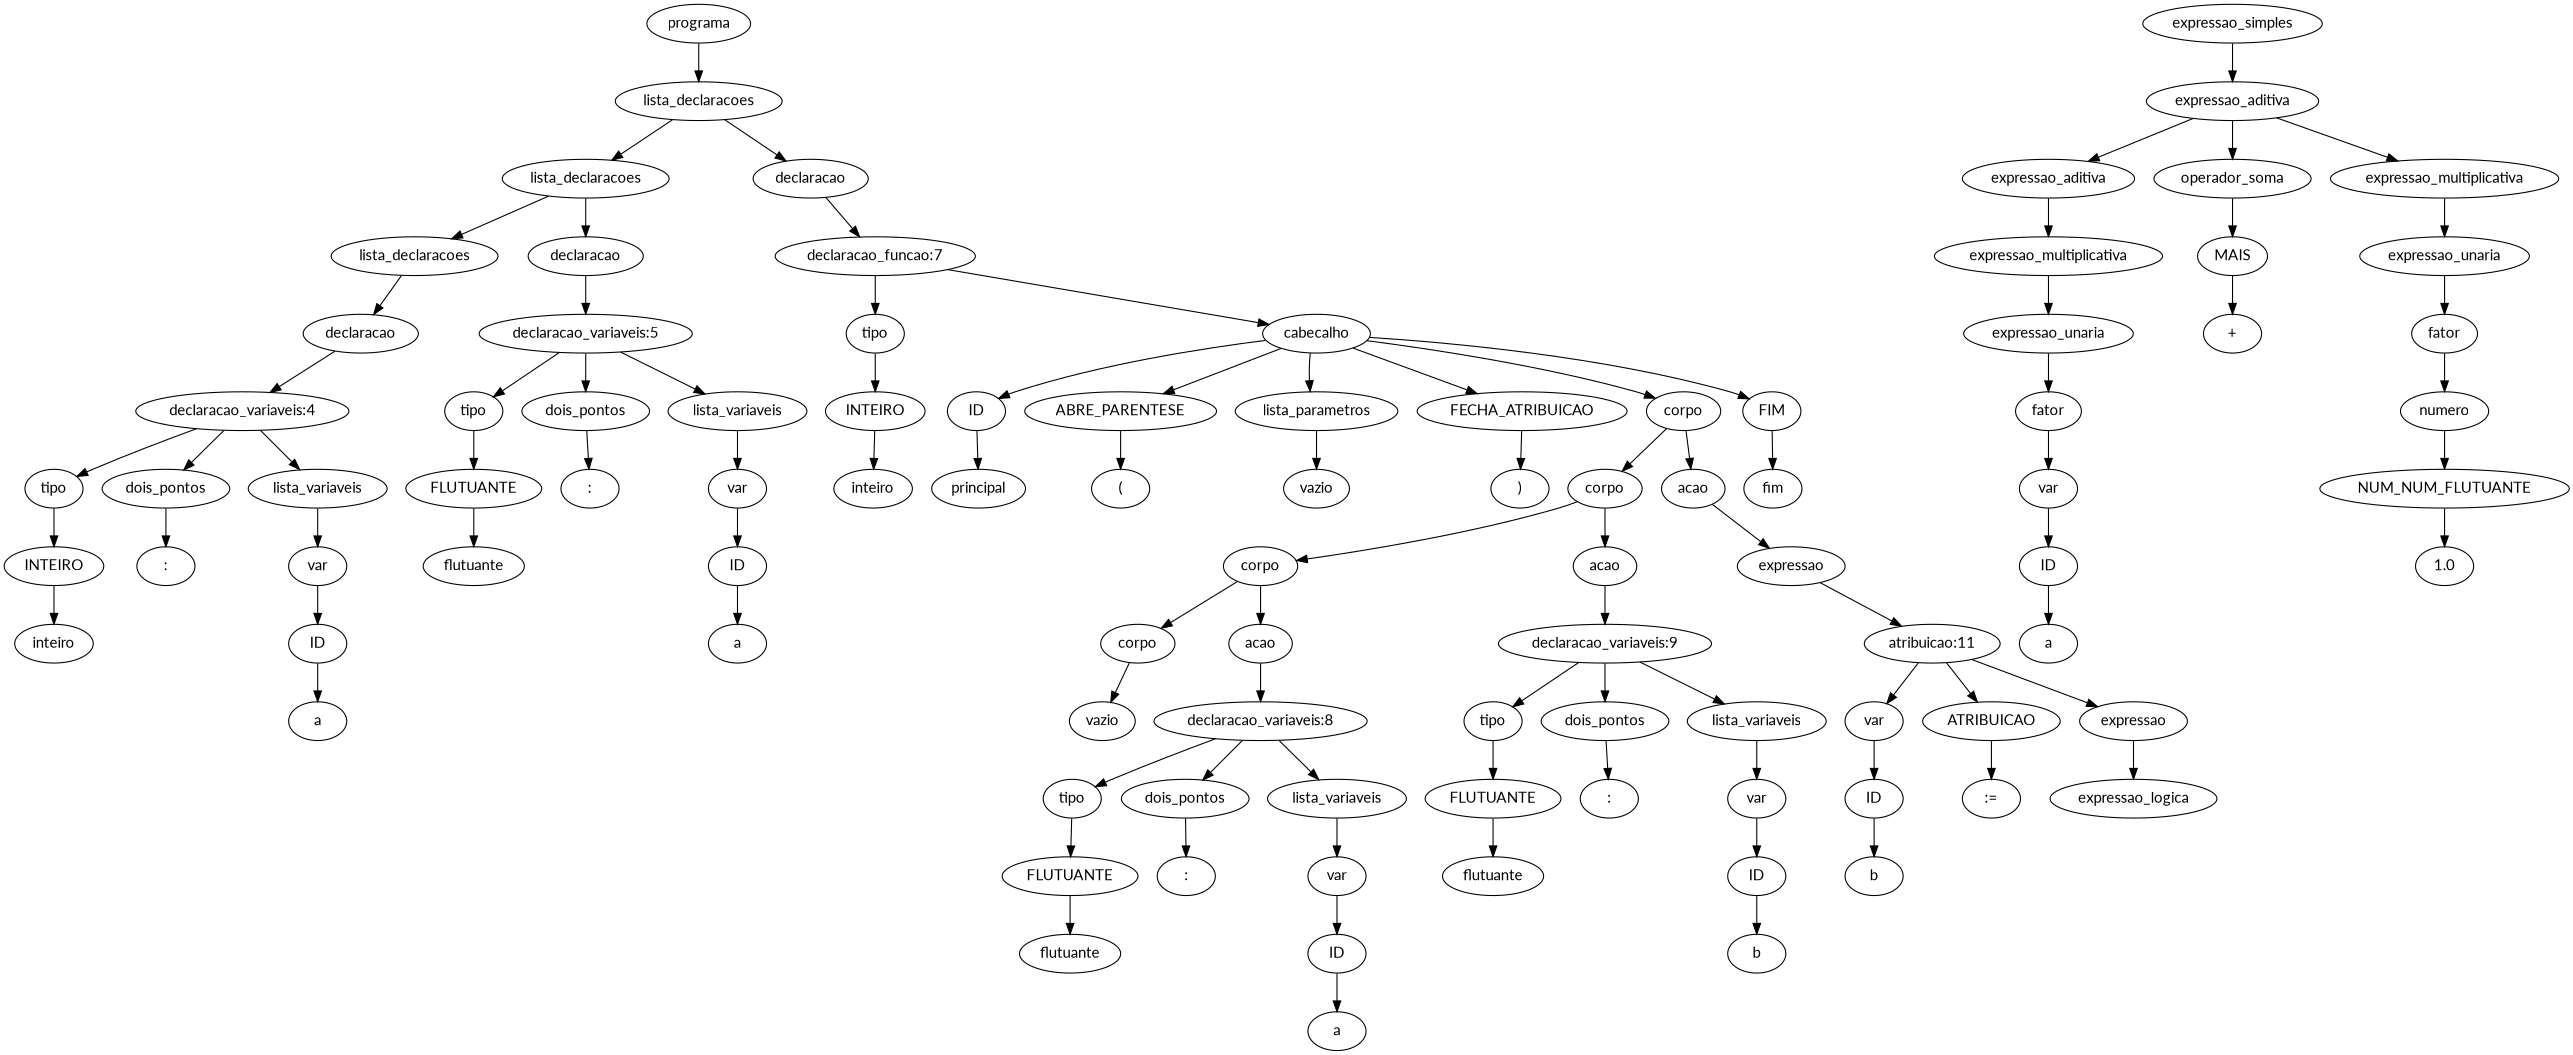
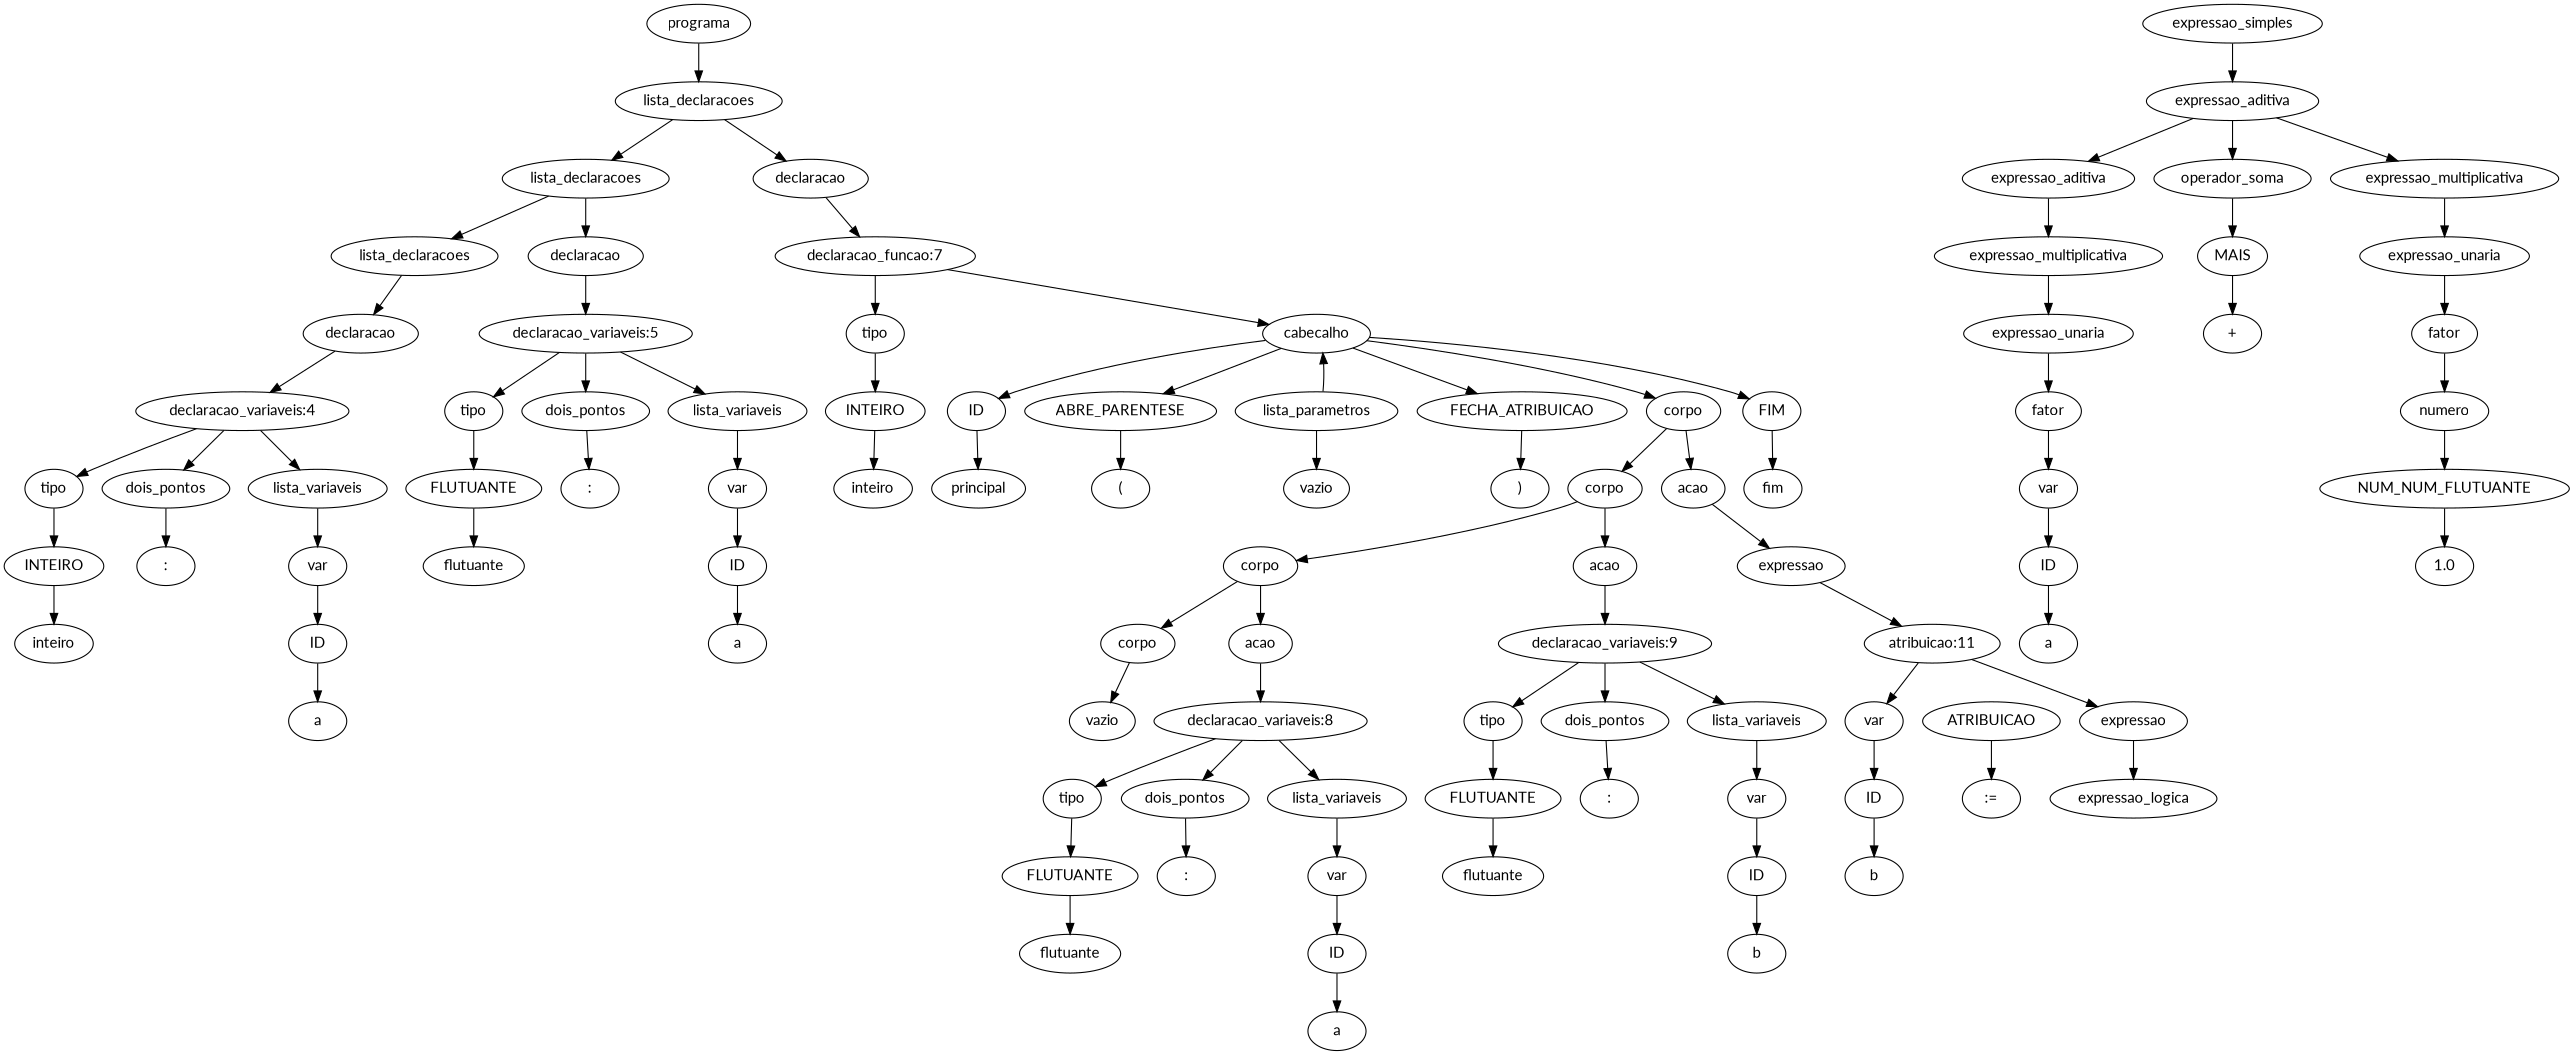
edge "cabecalho" -> "lista_parametros": reversed
edge "atribuicao:11" -> "ATRIBUICAO": removed
